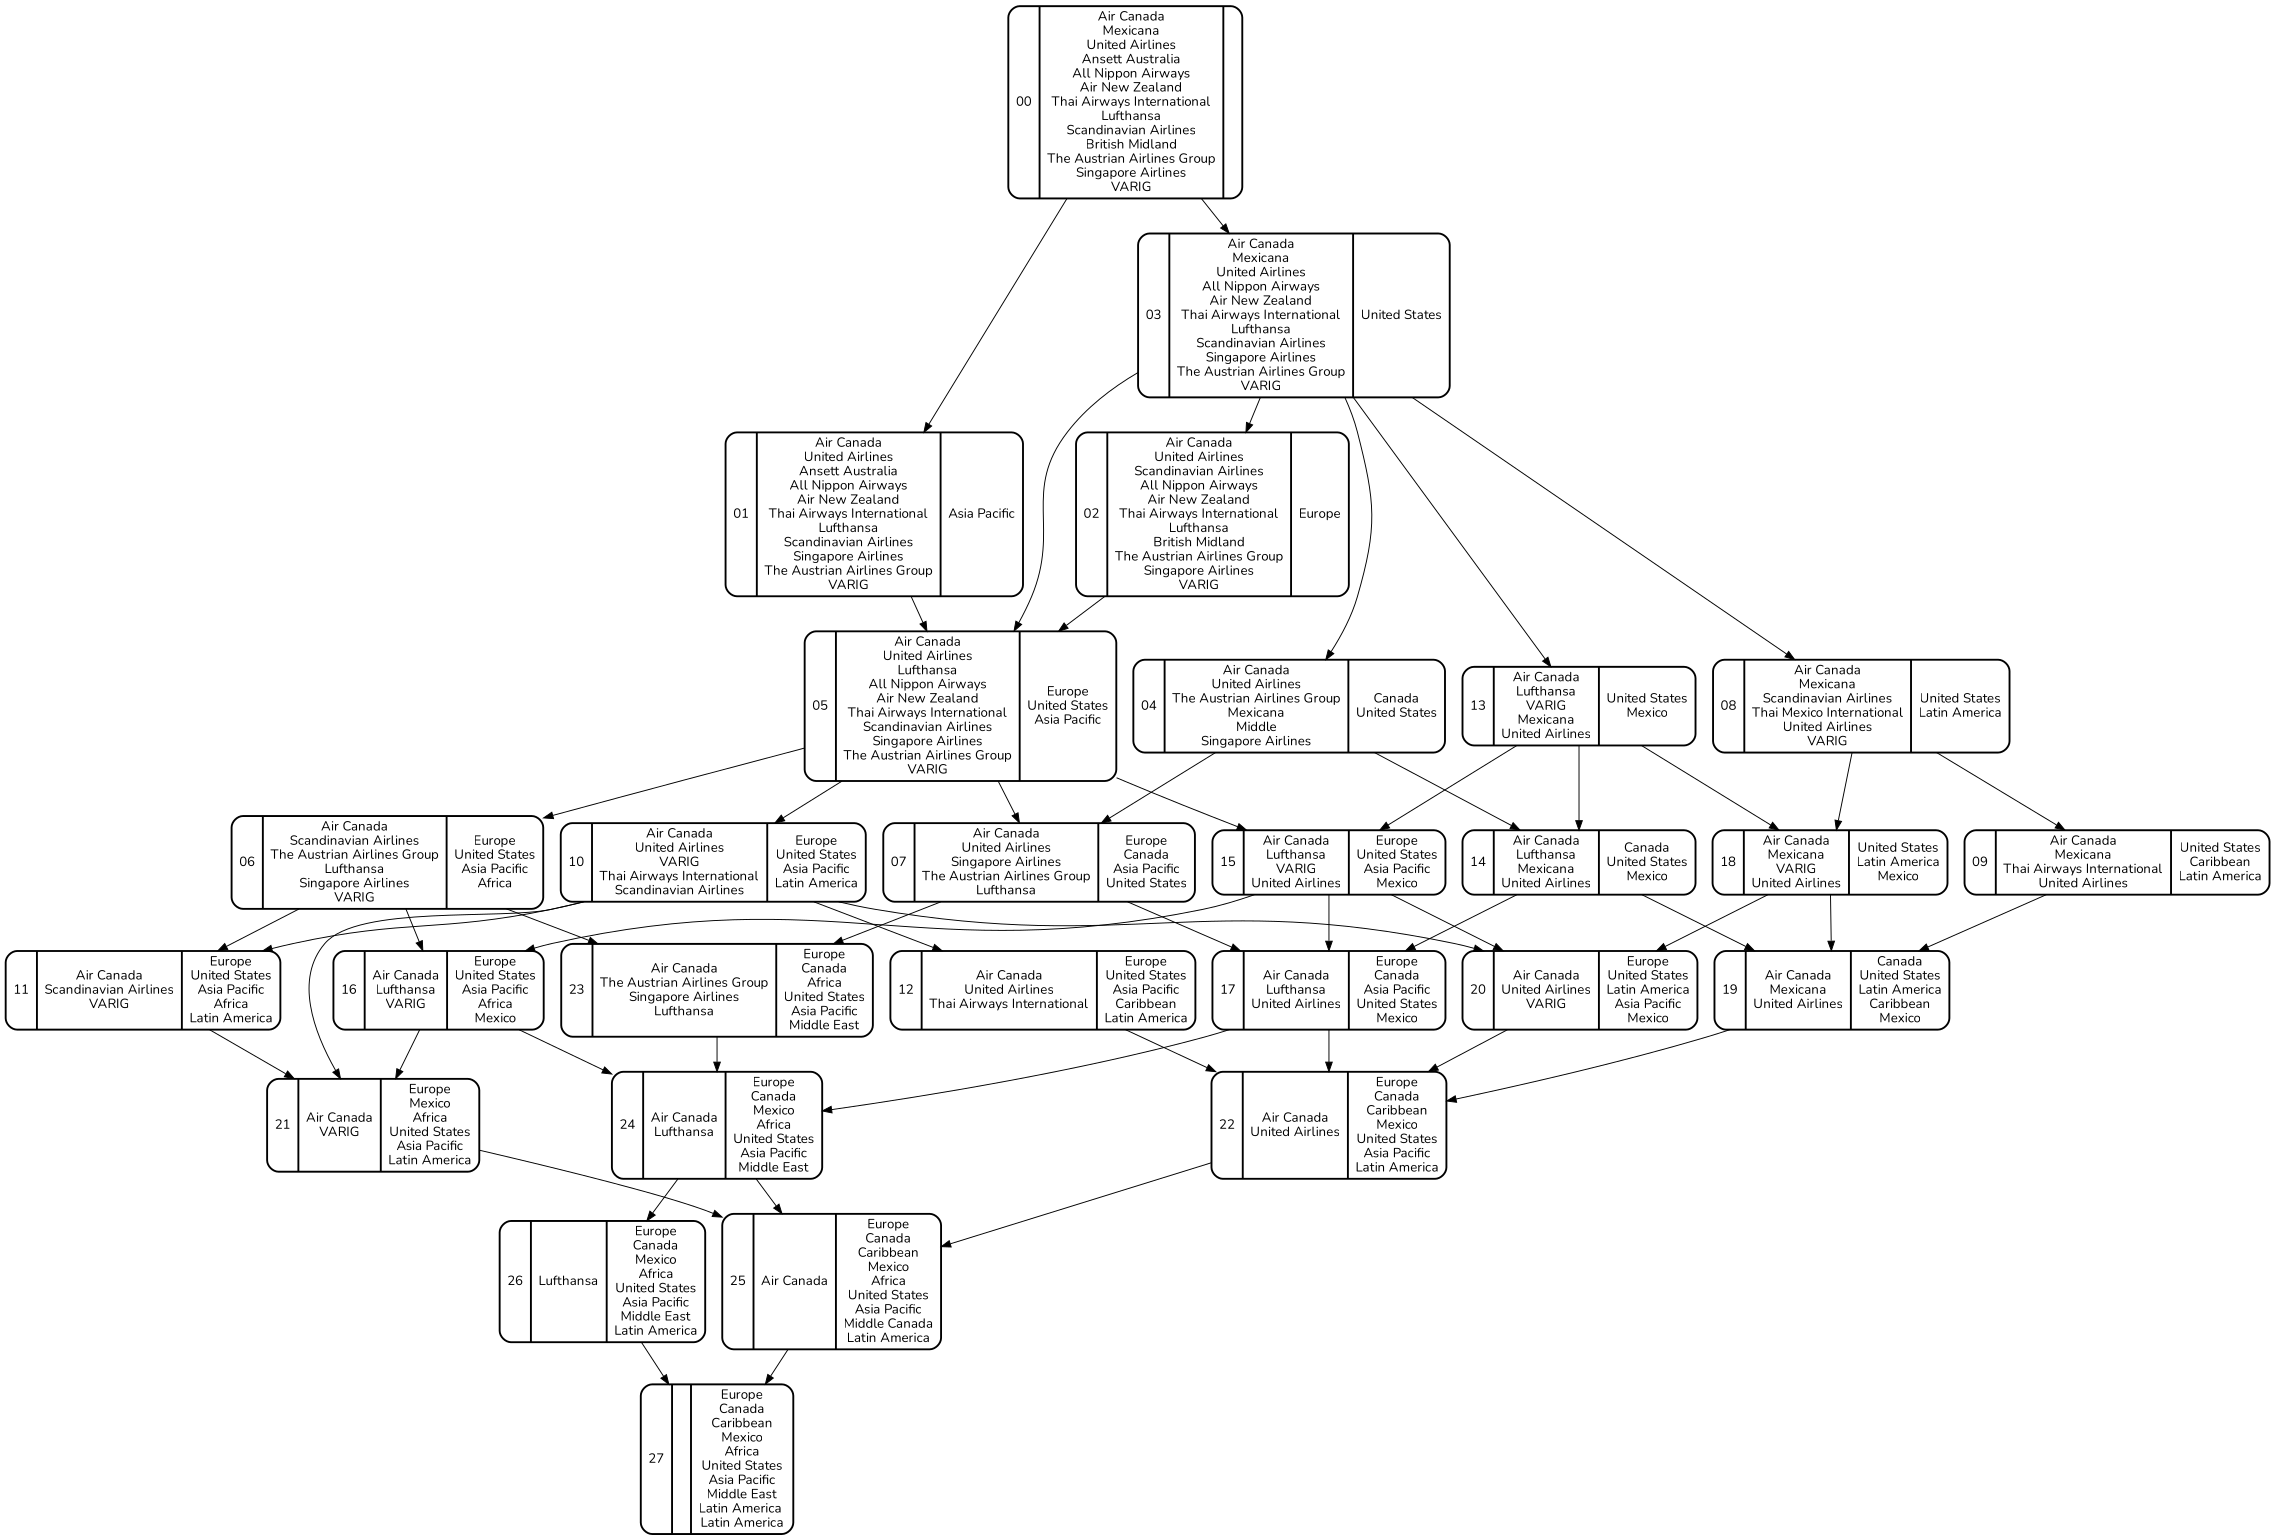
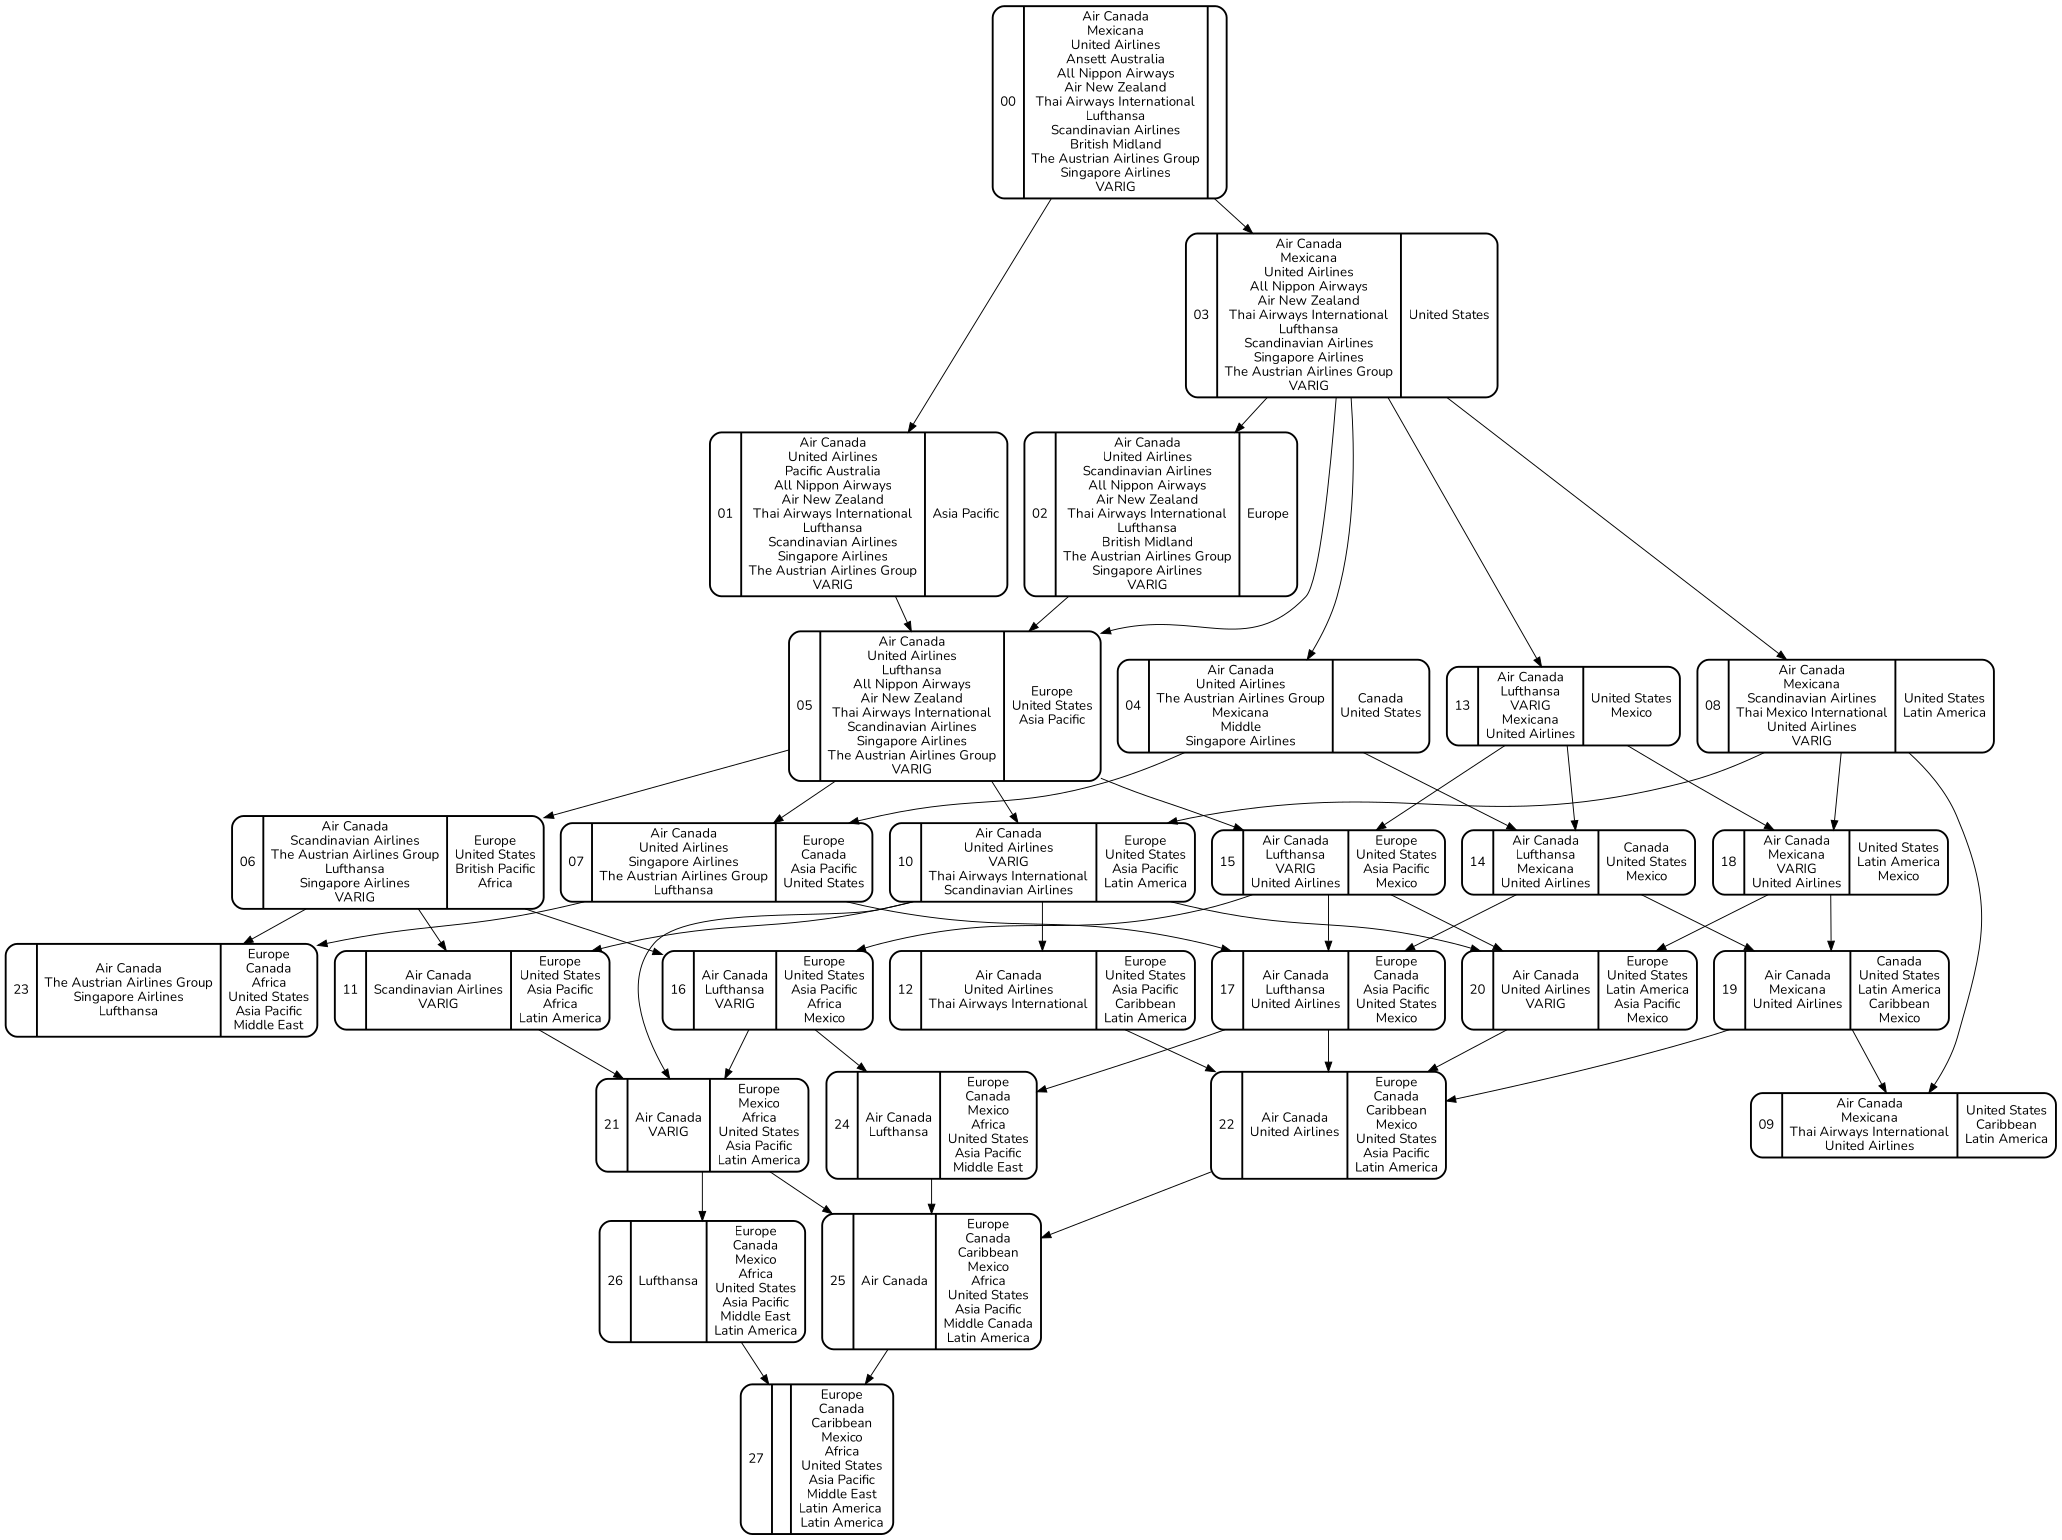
node "01": text "Ansett Australia" -> "Pacific Australia"
edge "08" -> "10": added
node "06": text "Asia Pacific" -> "British Pacific"
edge "09" -> "19": reversed
edge "23" -> "24": removed
edge "24" -> "26": now "21" -> "26"
